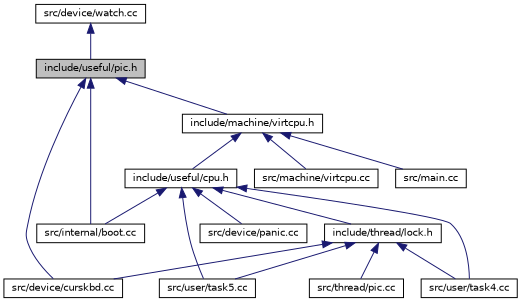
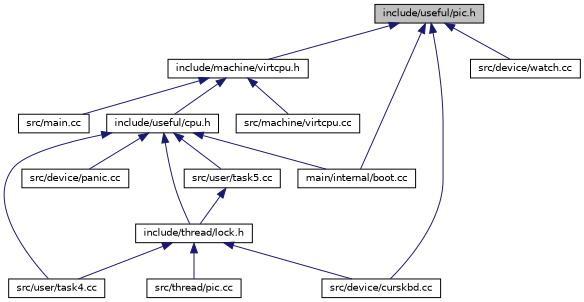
edge "include/useful/pic.h" -> "src/device/watch.cc": reversed
node "src/internal/boot.cc": label "src/internal/boot.cc" -> "main/internal/boot.cc"
edge "src/user/task5.cc" -> "include/thread/lock.h": reversed
